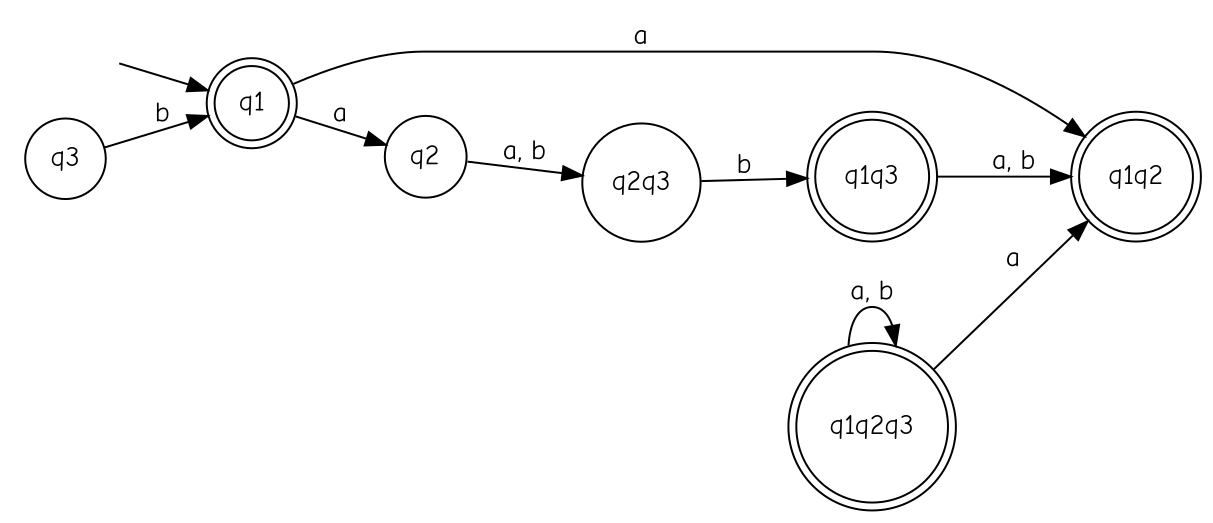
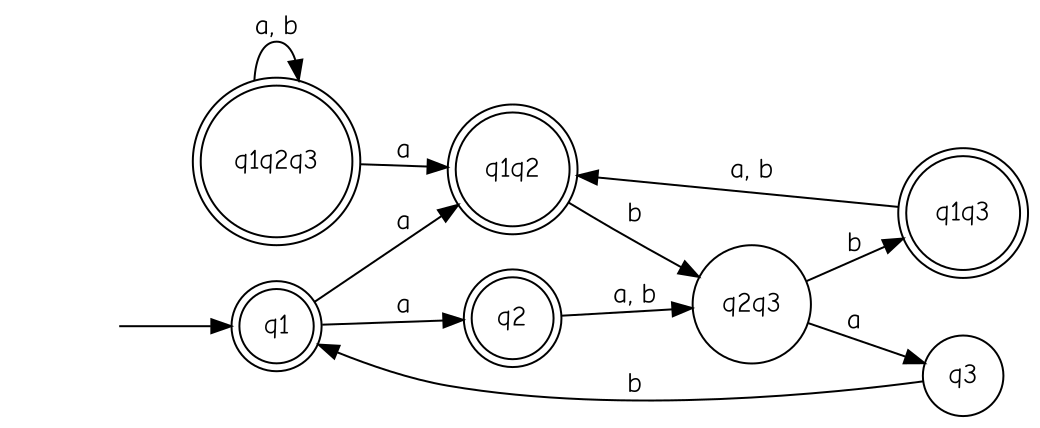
node "q2": shape circle -> doublecircle
edge "q1q2" -> "q2q3": added, label "b"
edge "q2q3" -> "q3": added, label "a"
